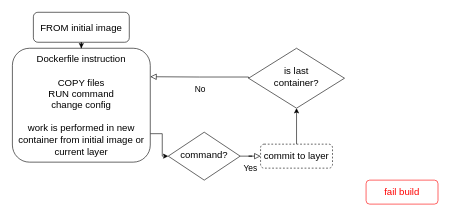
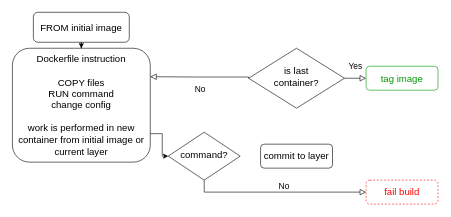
edge "is last container?" -> "tag image": added, label "Yes"
node "tag image": added
edge "commit to layer" -> "is last container?": removed
edge "command?" -> "commit to layer": removed, label "Yes"
node "commit to layer": style dashed -> solid
edge "command?" -> "fail build": added, label "No"
node "fail build": style solid -> dashed
